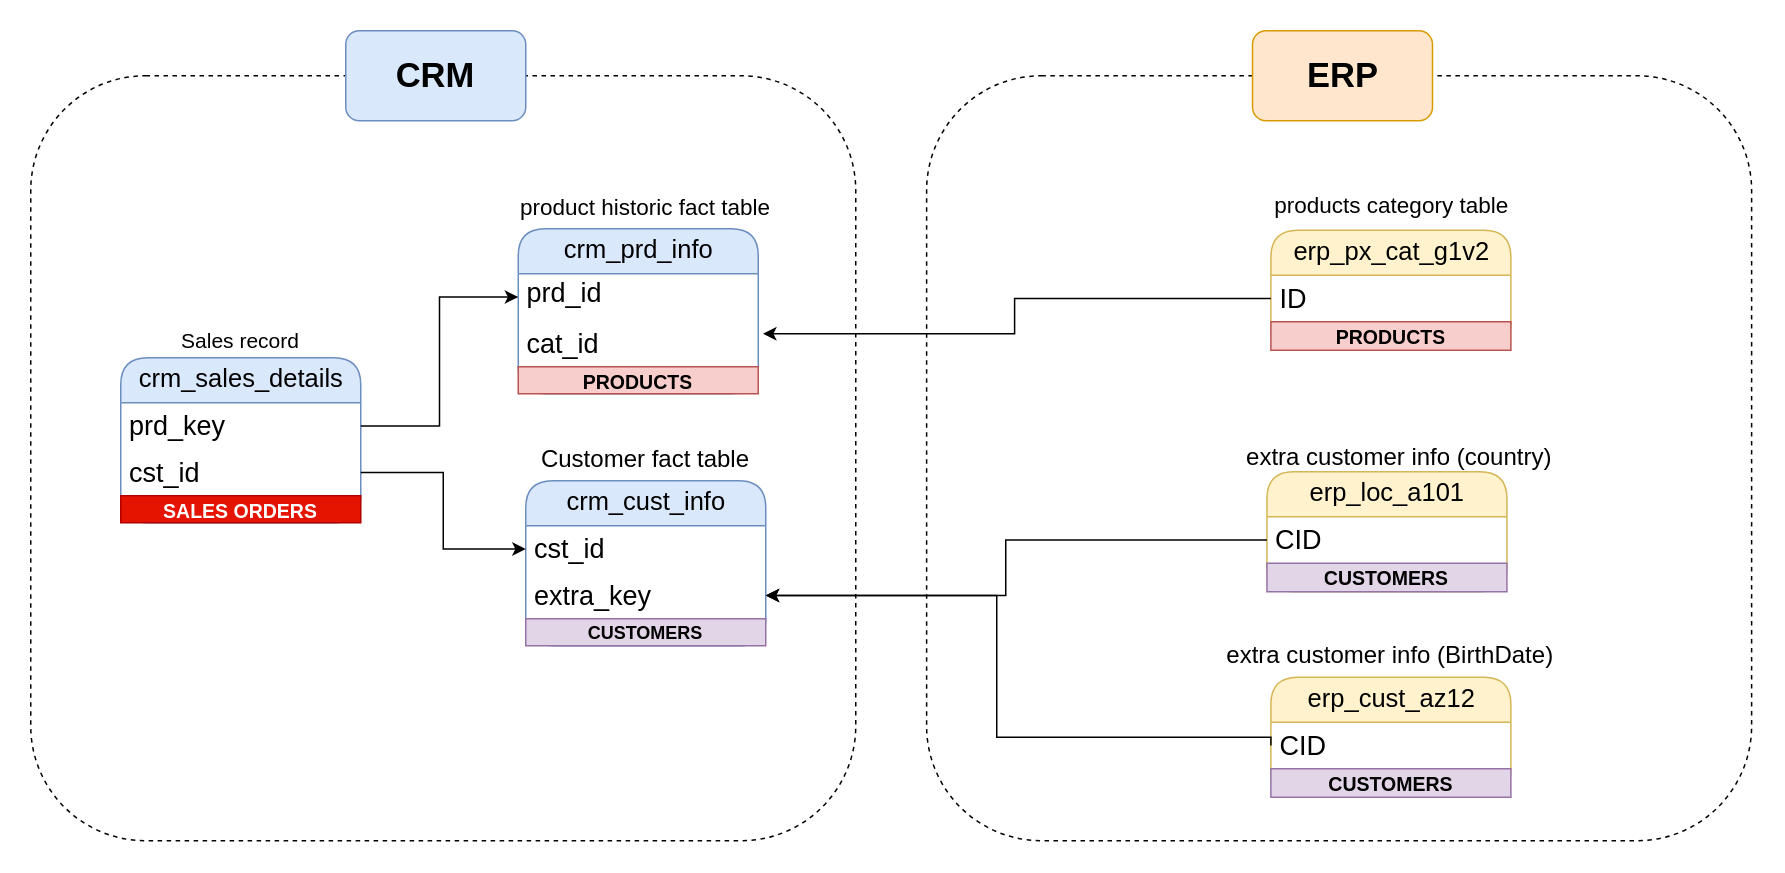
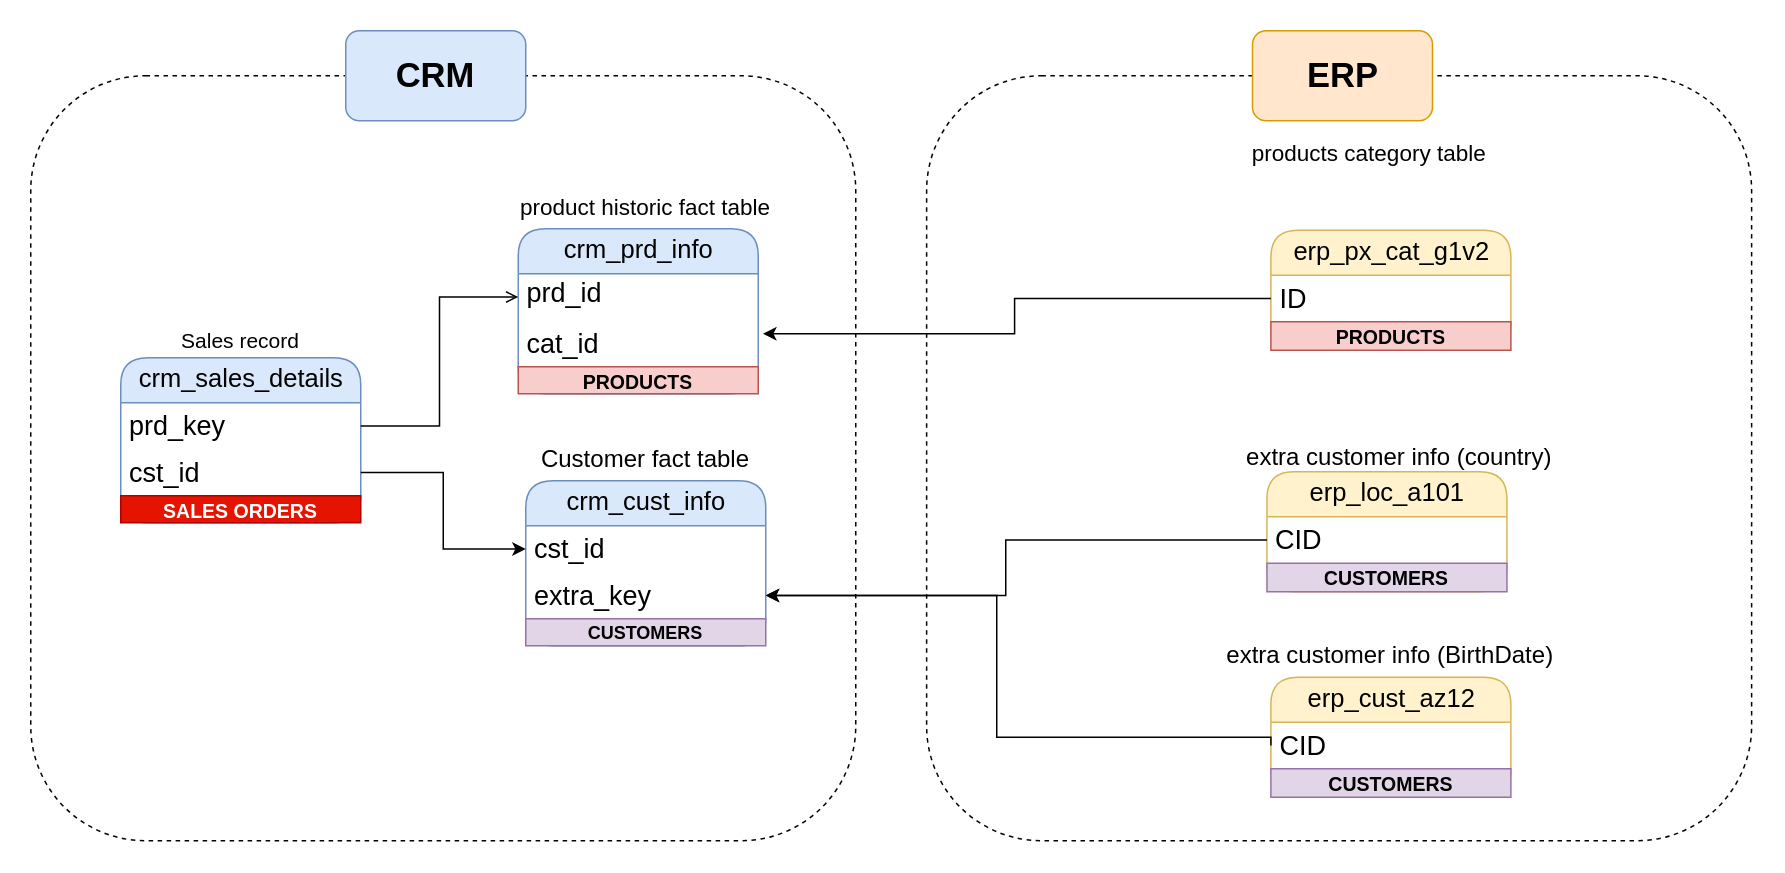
node "products category table": moved (1391, 205) -> (1368, 152)
edge "prd_key" -> "prd_id": arrowhead classic -> open
